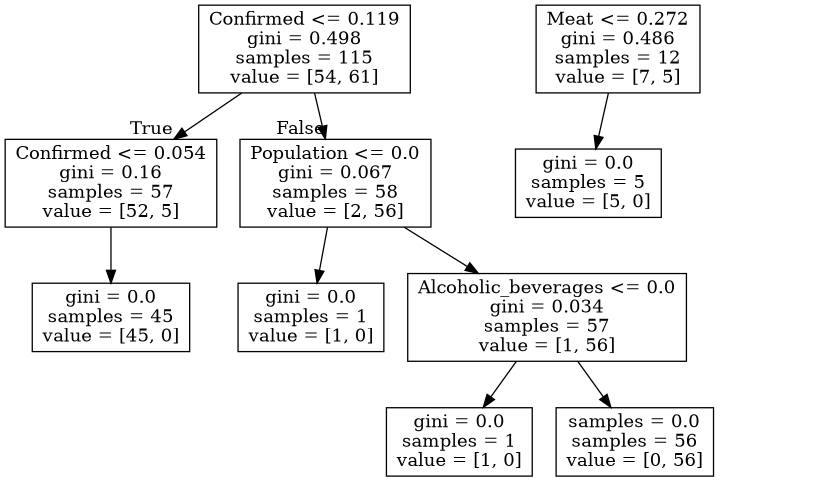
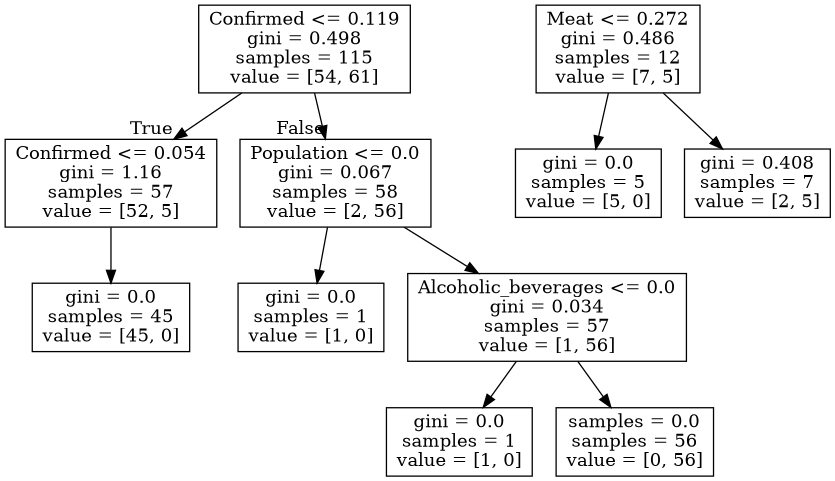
node "Confirmed <= 0.054 gini = 0.16 samples = 57 value = [52, 5]": label "Confirmed <= 0.054 gini = 0.16 samples = 57 value = [52, 5]" -> "Confirmed <= 0.054 gini = 1.16 samples = 57 value = [52, 5]"
node "gini = 0.408 samples = 7 value = [2, 5]": added
